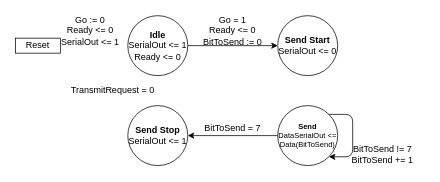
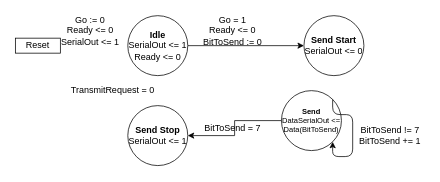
node "Send Start SerialOut <= 0": moved (308, 45) -> (334, 45)
node "Send DataSerialOut <= Data(BitToSend)": moved (308, 135) -> (312, 120)
node "BitToSend != 7 BitToSend += 1": moved (383, 154) -> (390, 135)
